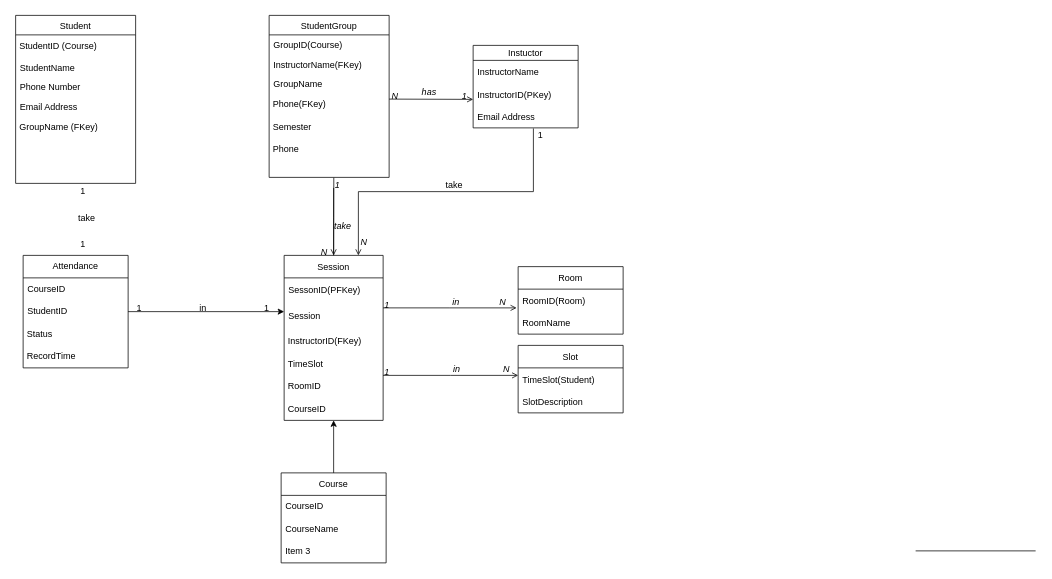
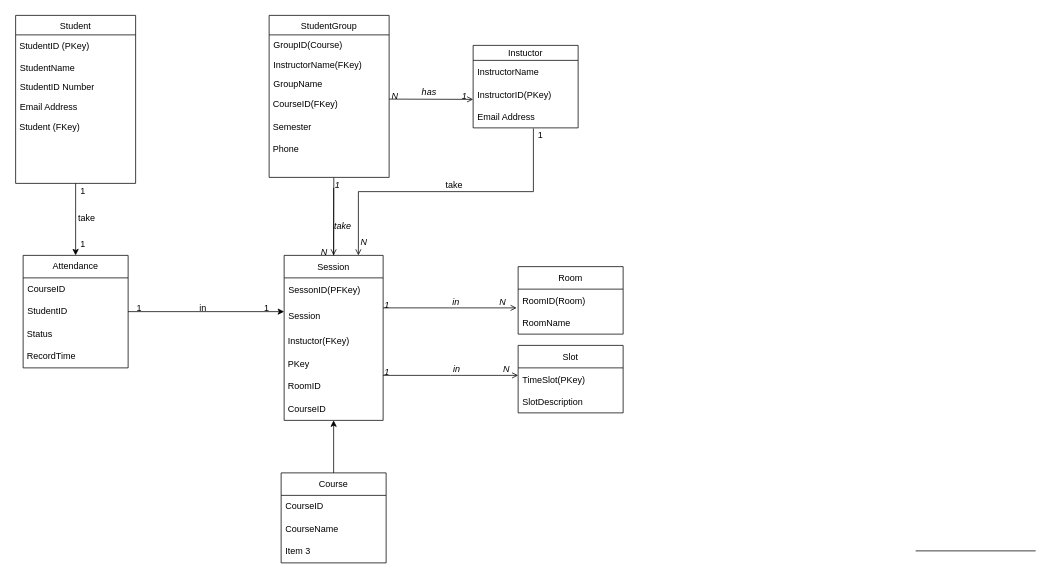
node "StudentID (Course)": label "StudentID (Course)" -> "StudentID (PKey)"
node "Phone Number": label "Phone Number" -> "StudentID Number"
node "Phone(FKey)": label "Phone(FKey)" -> "CourseID(FKey)"
node "GroupName (FKey)": label "GroupName (FKey)" -> "Student (FKey)"
edge "Student" -> "Attendance": added
node "InstructorID(FKey)": label "InstructorID(FKey)" -> "Instuctor(FKey)"
node "TimeSlot": label "TimeSlot" -> "PKey"
node "TimeSlot(Student)": label "TimeSlot(Student)" -> "TimeSlot(PKey)"
